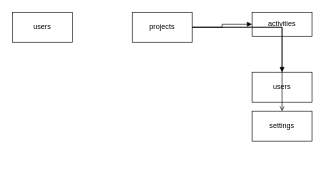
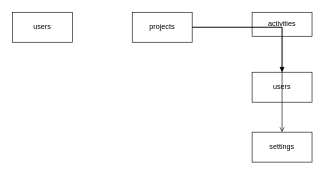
edge "projects" -> "activities": removed
node "settings": moved (282, 126) -> (282, 147)
